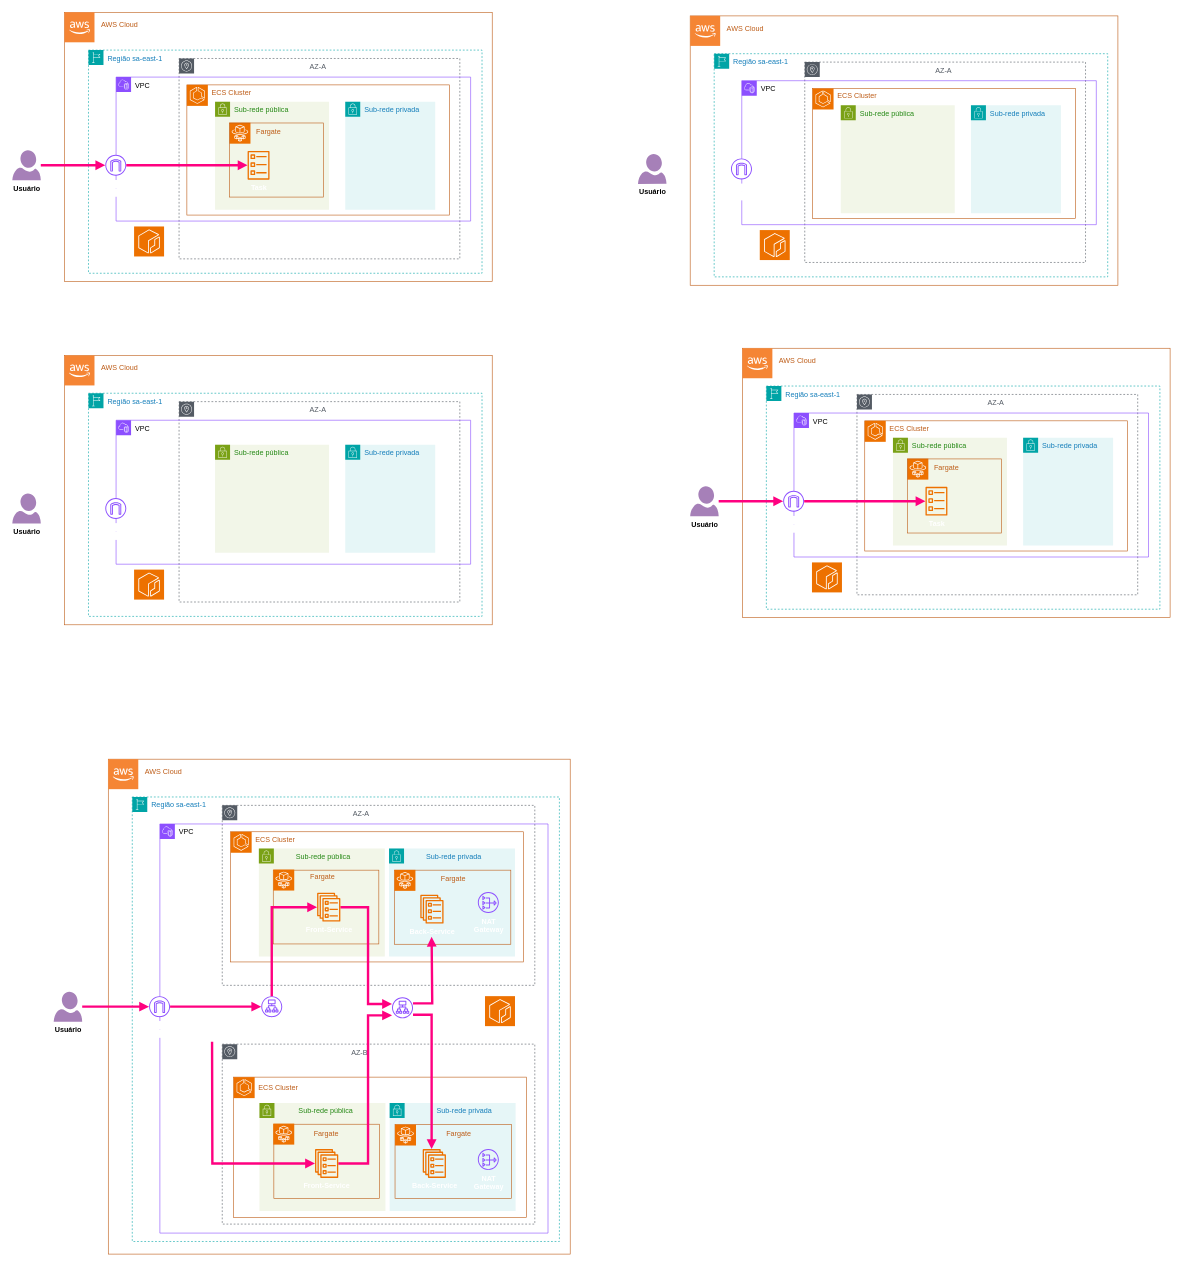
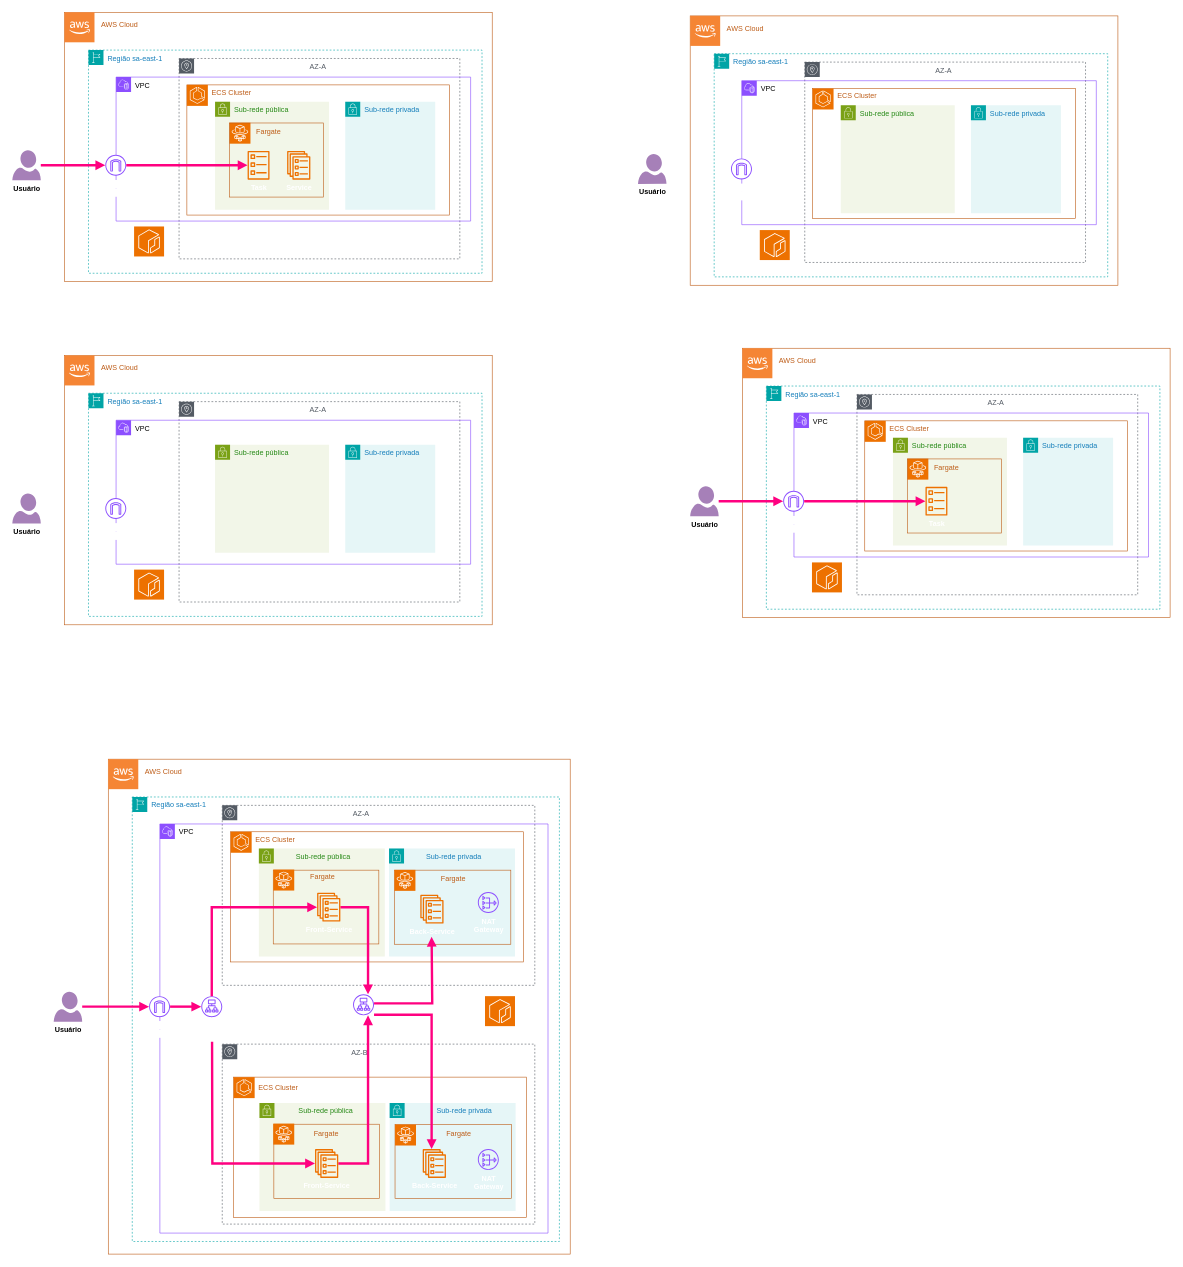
node "Service": added
node "ALB Externo": moved (272, 1007) -> (212, 1007)
node "ALB Interno": moved (403, 1008) -> (364, 1005)
